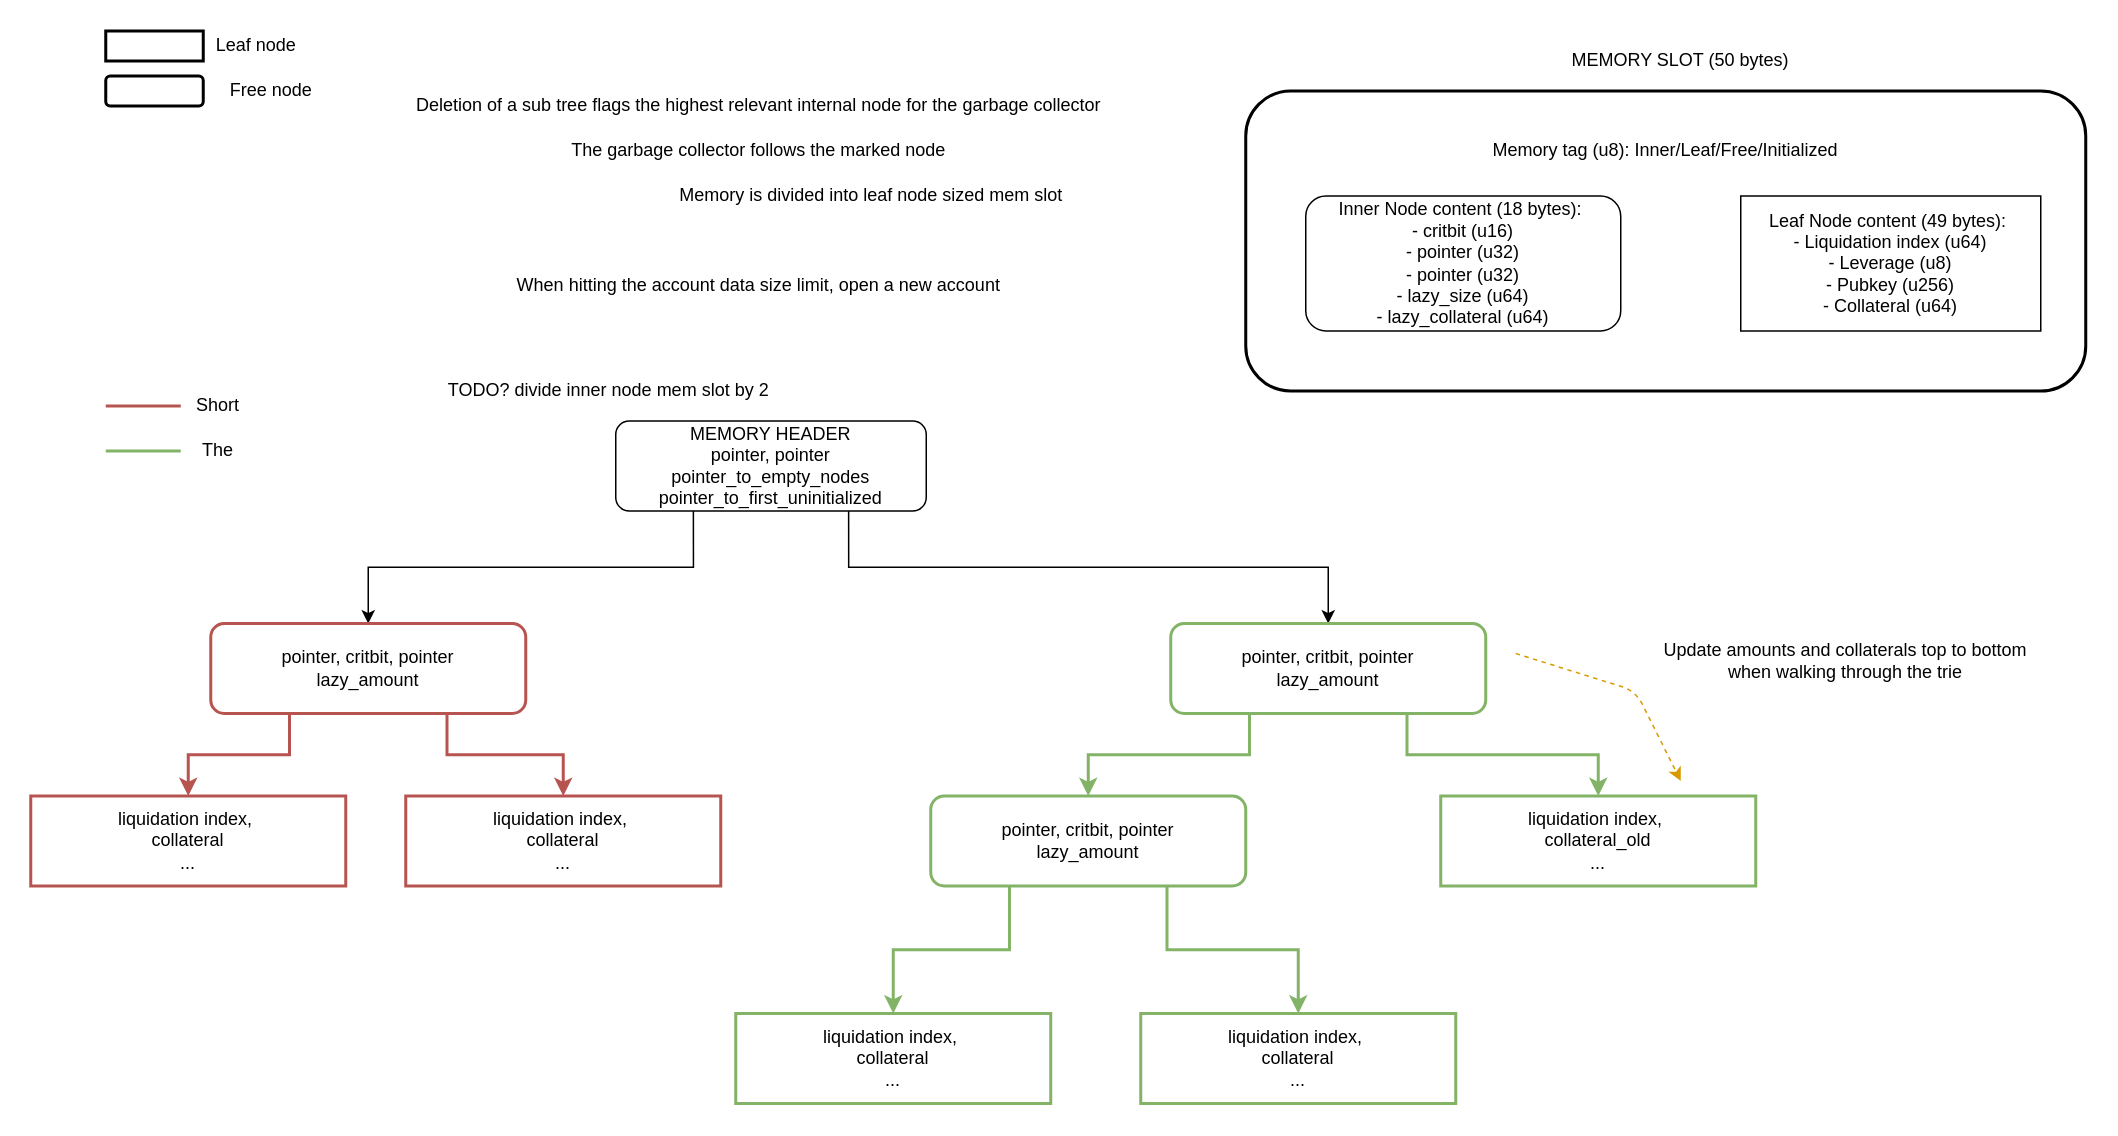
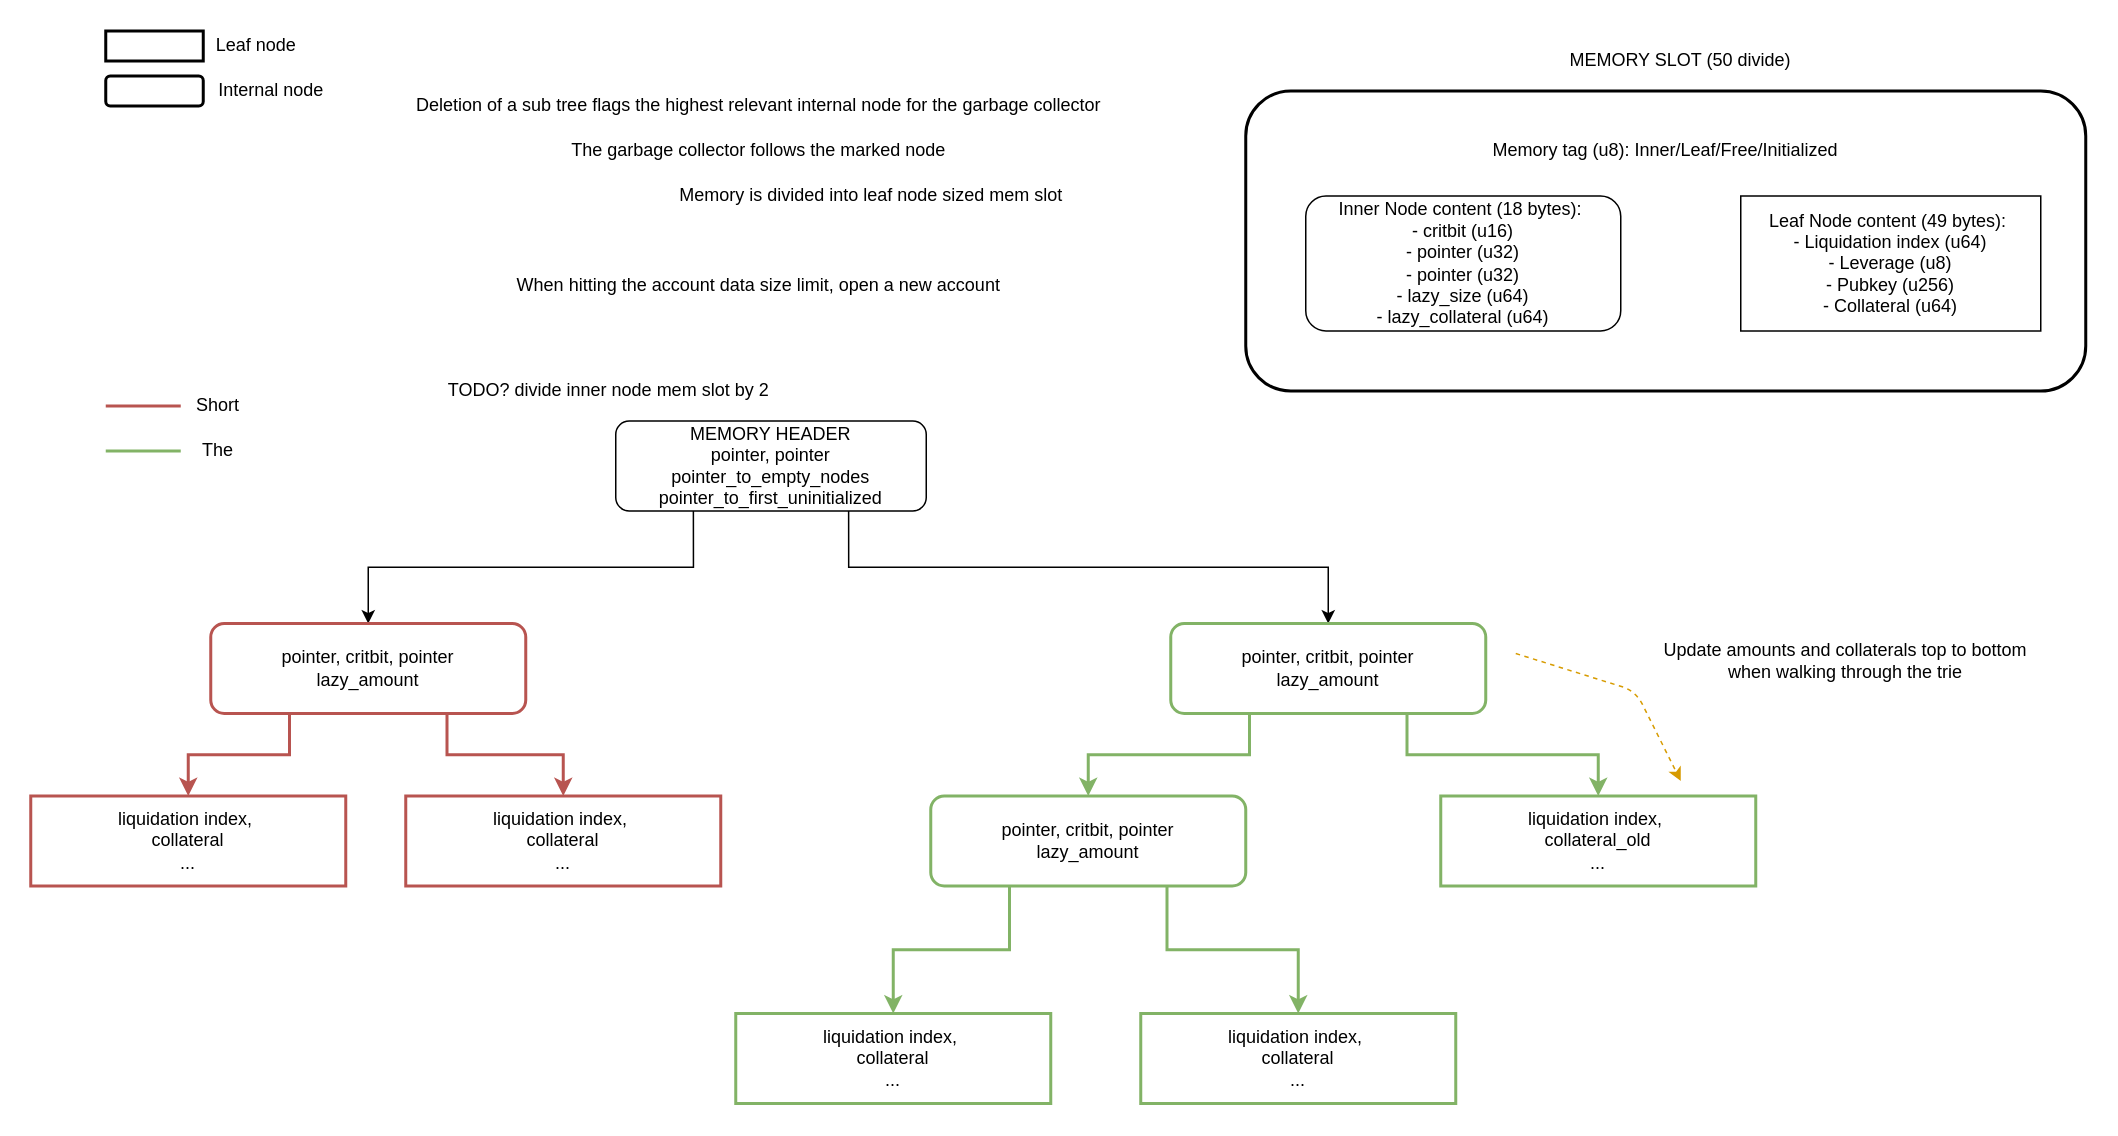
node "MEMORY SLOT (50 bytes)": label "MEMORY SLOT (50 bytes)" -> "MEMORY SLOT (50 divide)"
node "Free node": label "Free node" -> "Internal node"
